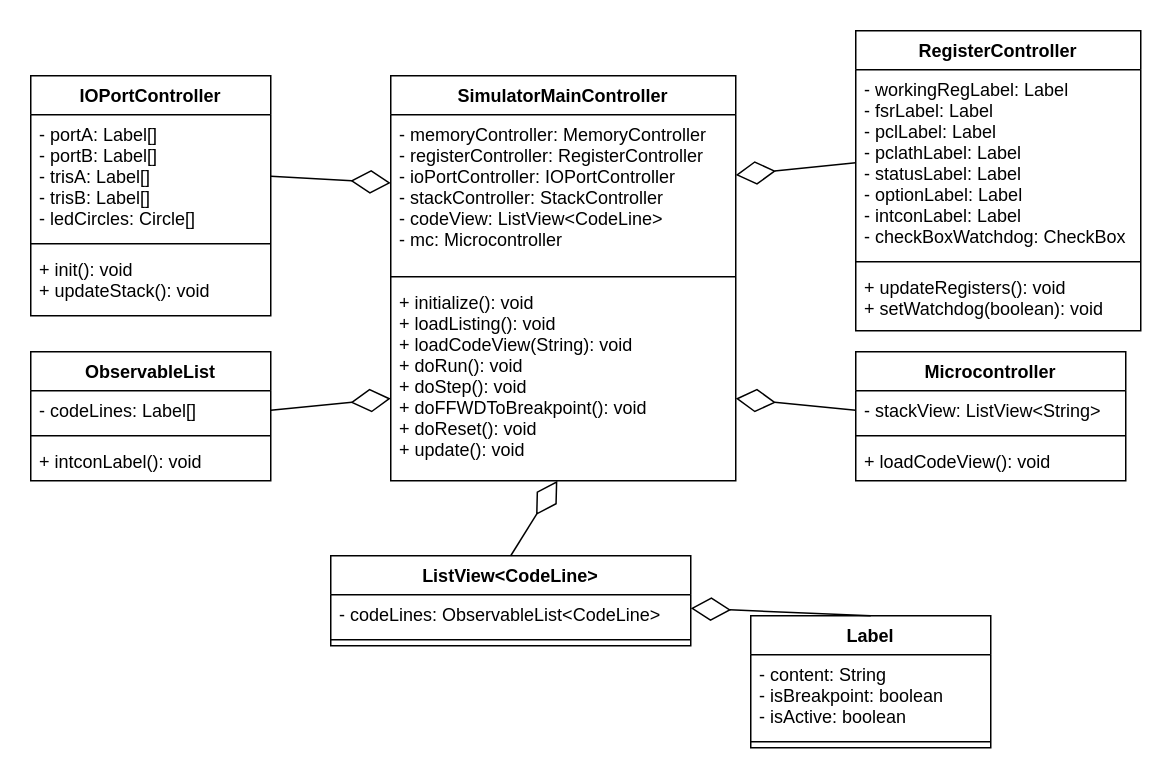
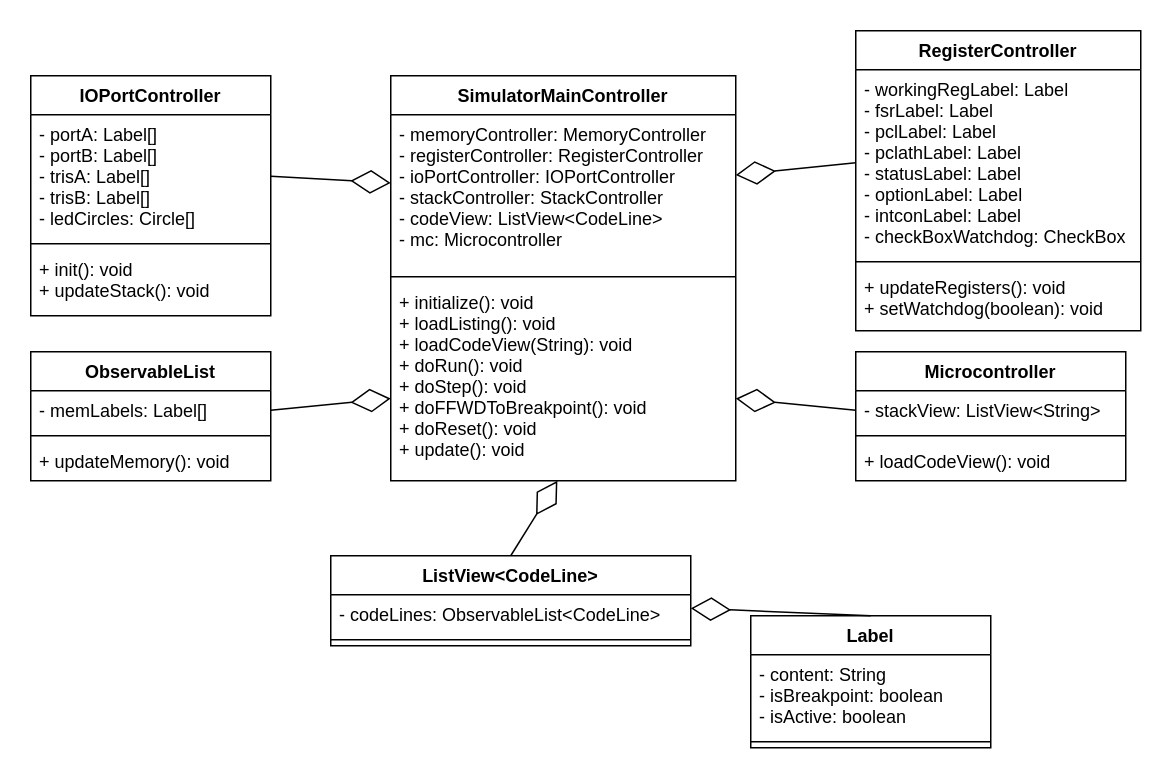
node "- codeLines: Label[]": label "- codeLines: Label[]" -> "- memLabels: Label[]"
node "+ intconLabel(): void": label "+ intconLabel(): void" -> "+ updateMemory(): void"
